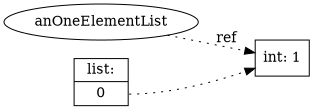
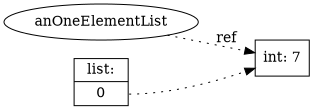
node "int: 1": label "int: 1" -> "int: 7"
